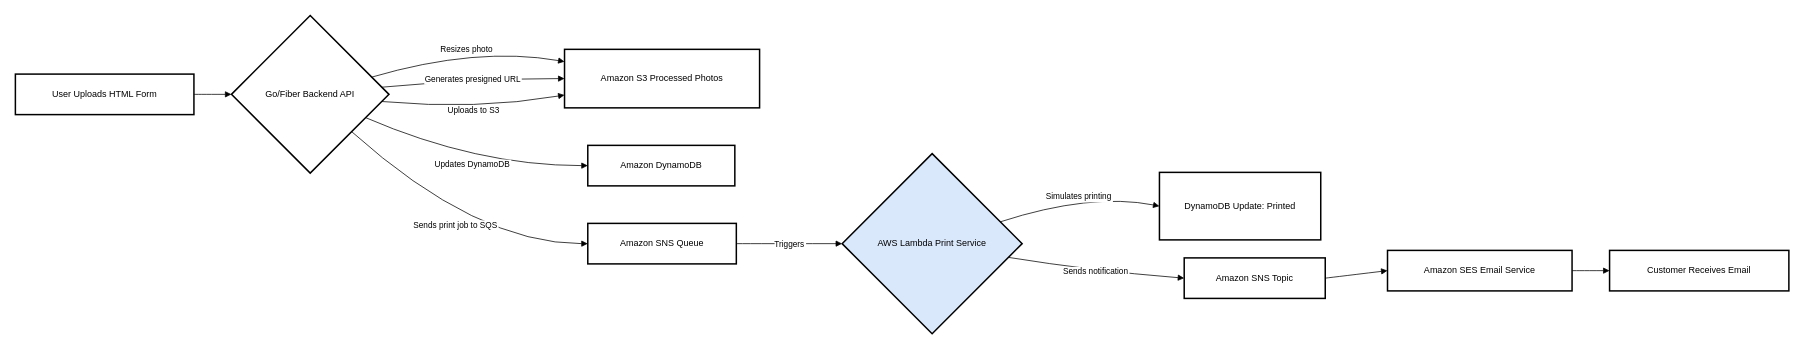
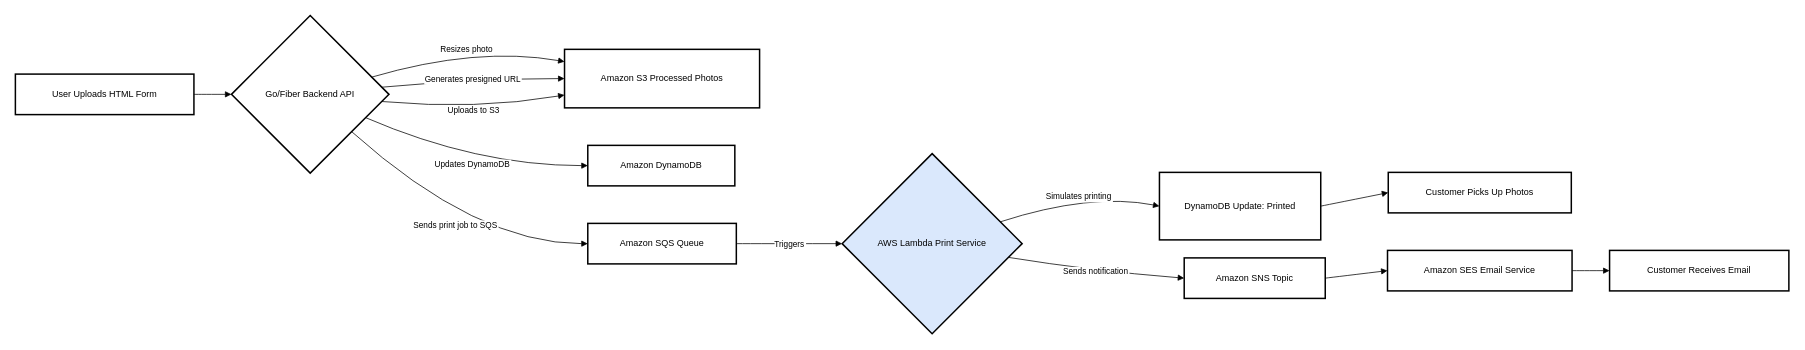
node "Customer Picks Up Photos": added
edge "DynamoDB Update: Printed" -> "Customer Picks Up Photos": added
node "Amazon SNS Queue": label "Amazon SNS Queue" -> "Amazon SQS Queue"
